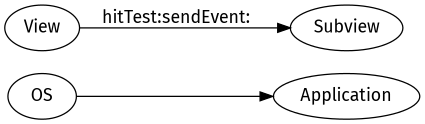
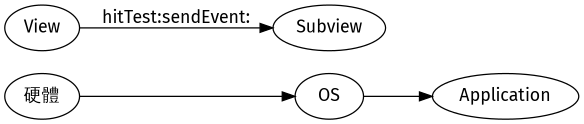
node "硬體": added
